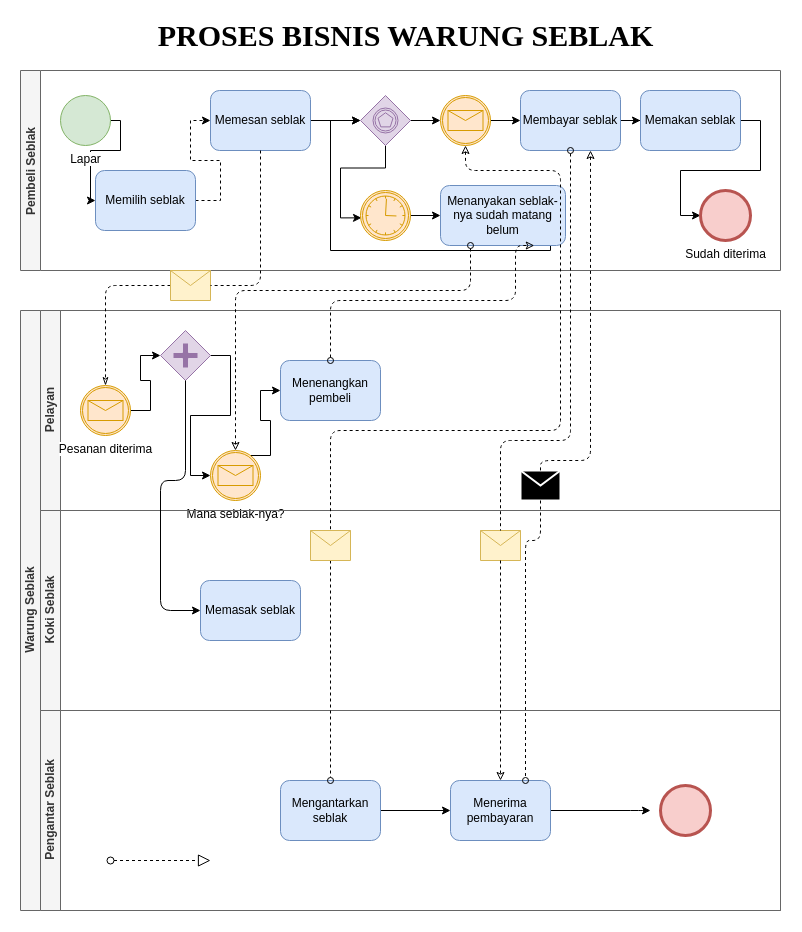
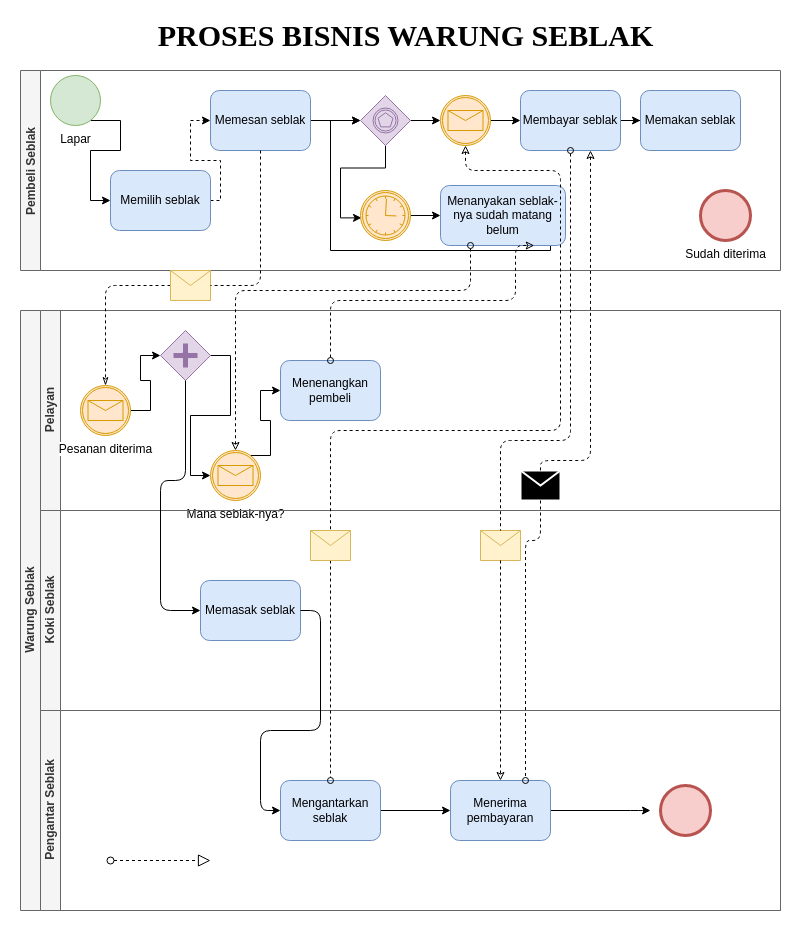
node "Lapar": moved (86, 121) -> (76, 101)
edge "Memakan seblak" -> "Sudah diterima": removed
node "Memilih seblak": moved (146, 201) -> (161, 201)
edge "Memasak seblak" -> "Mengantarkan seblak": added
